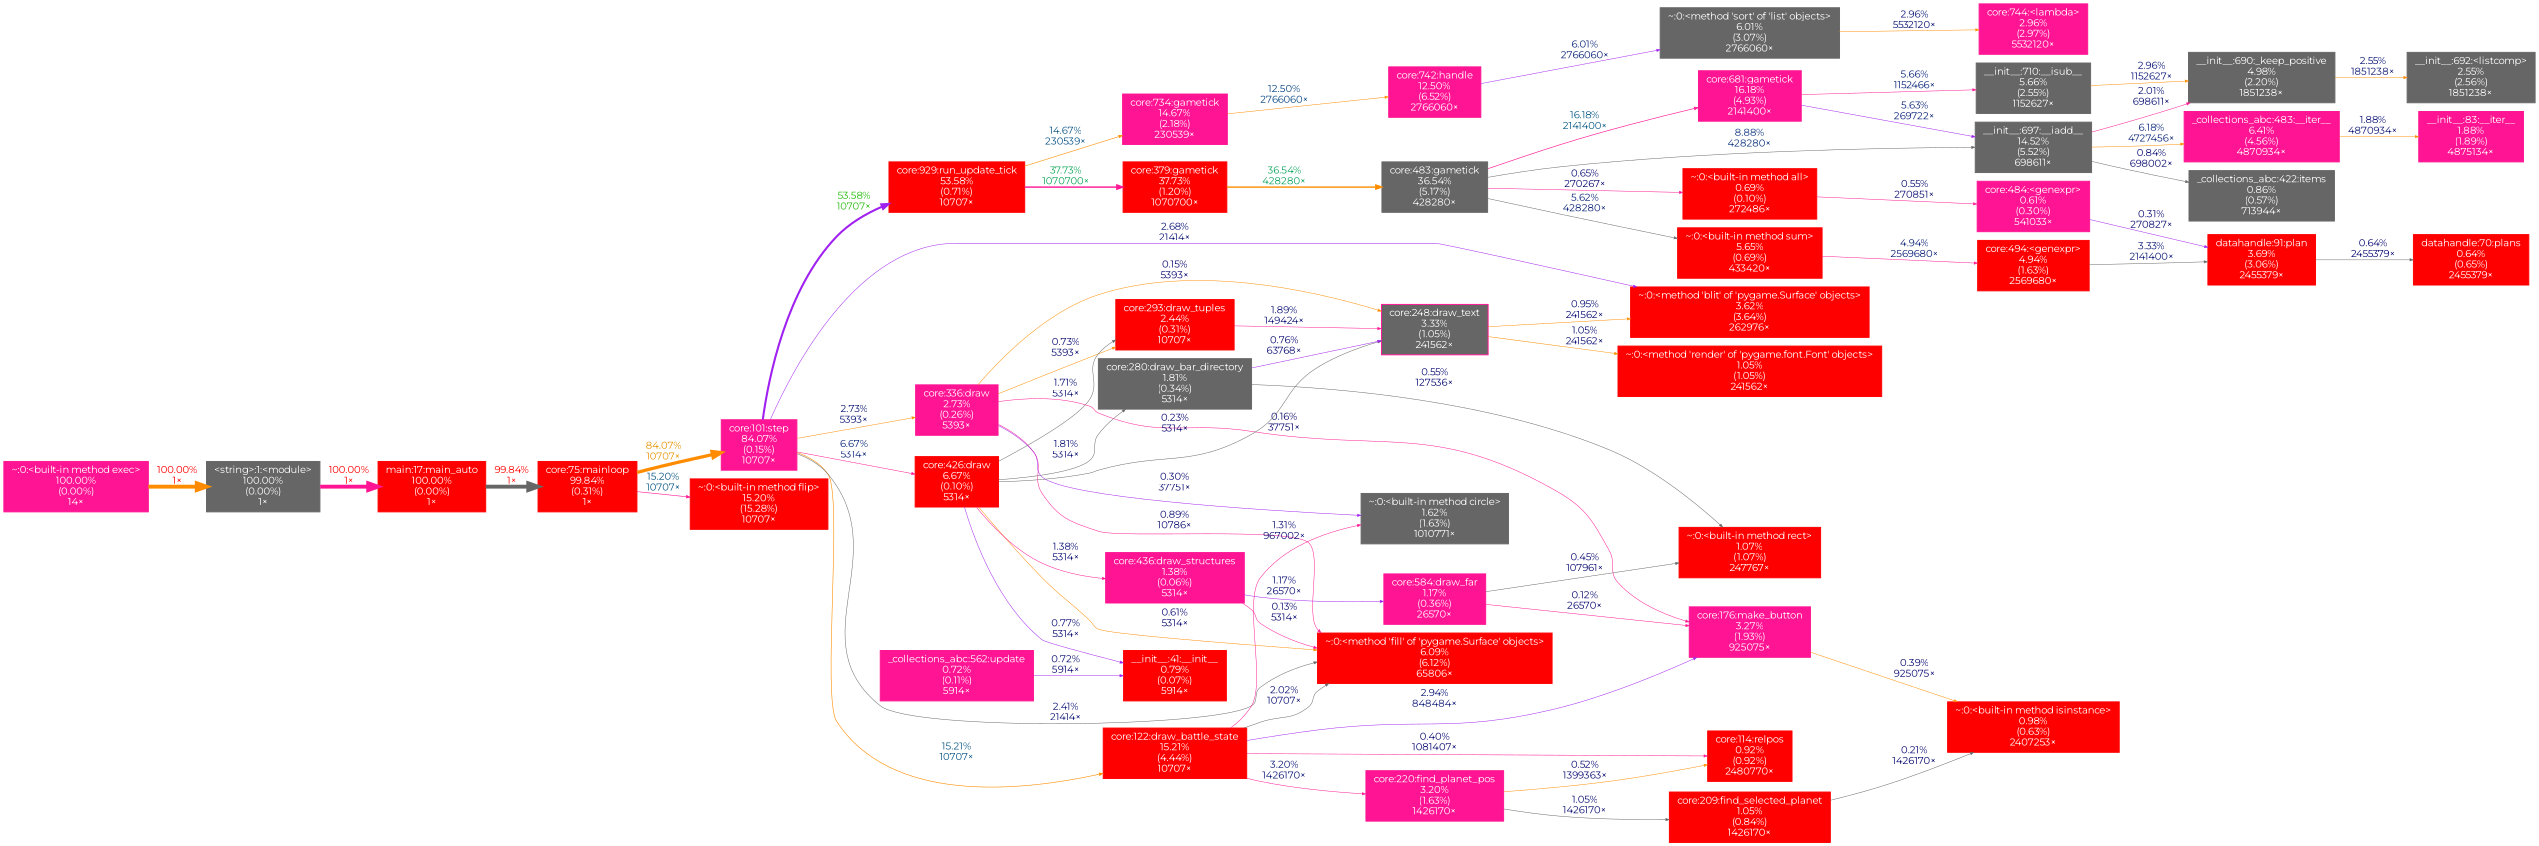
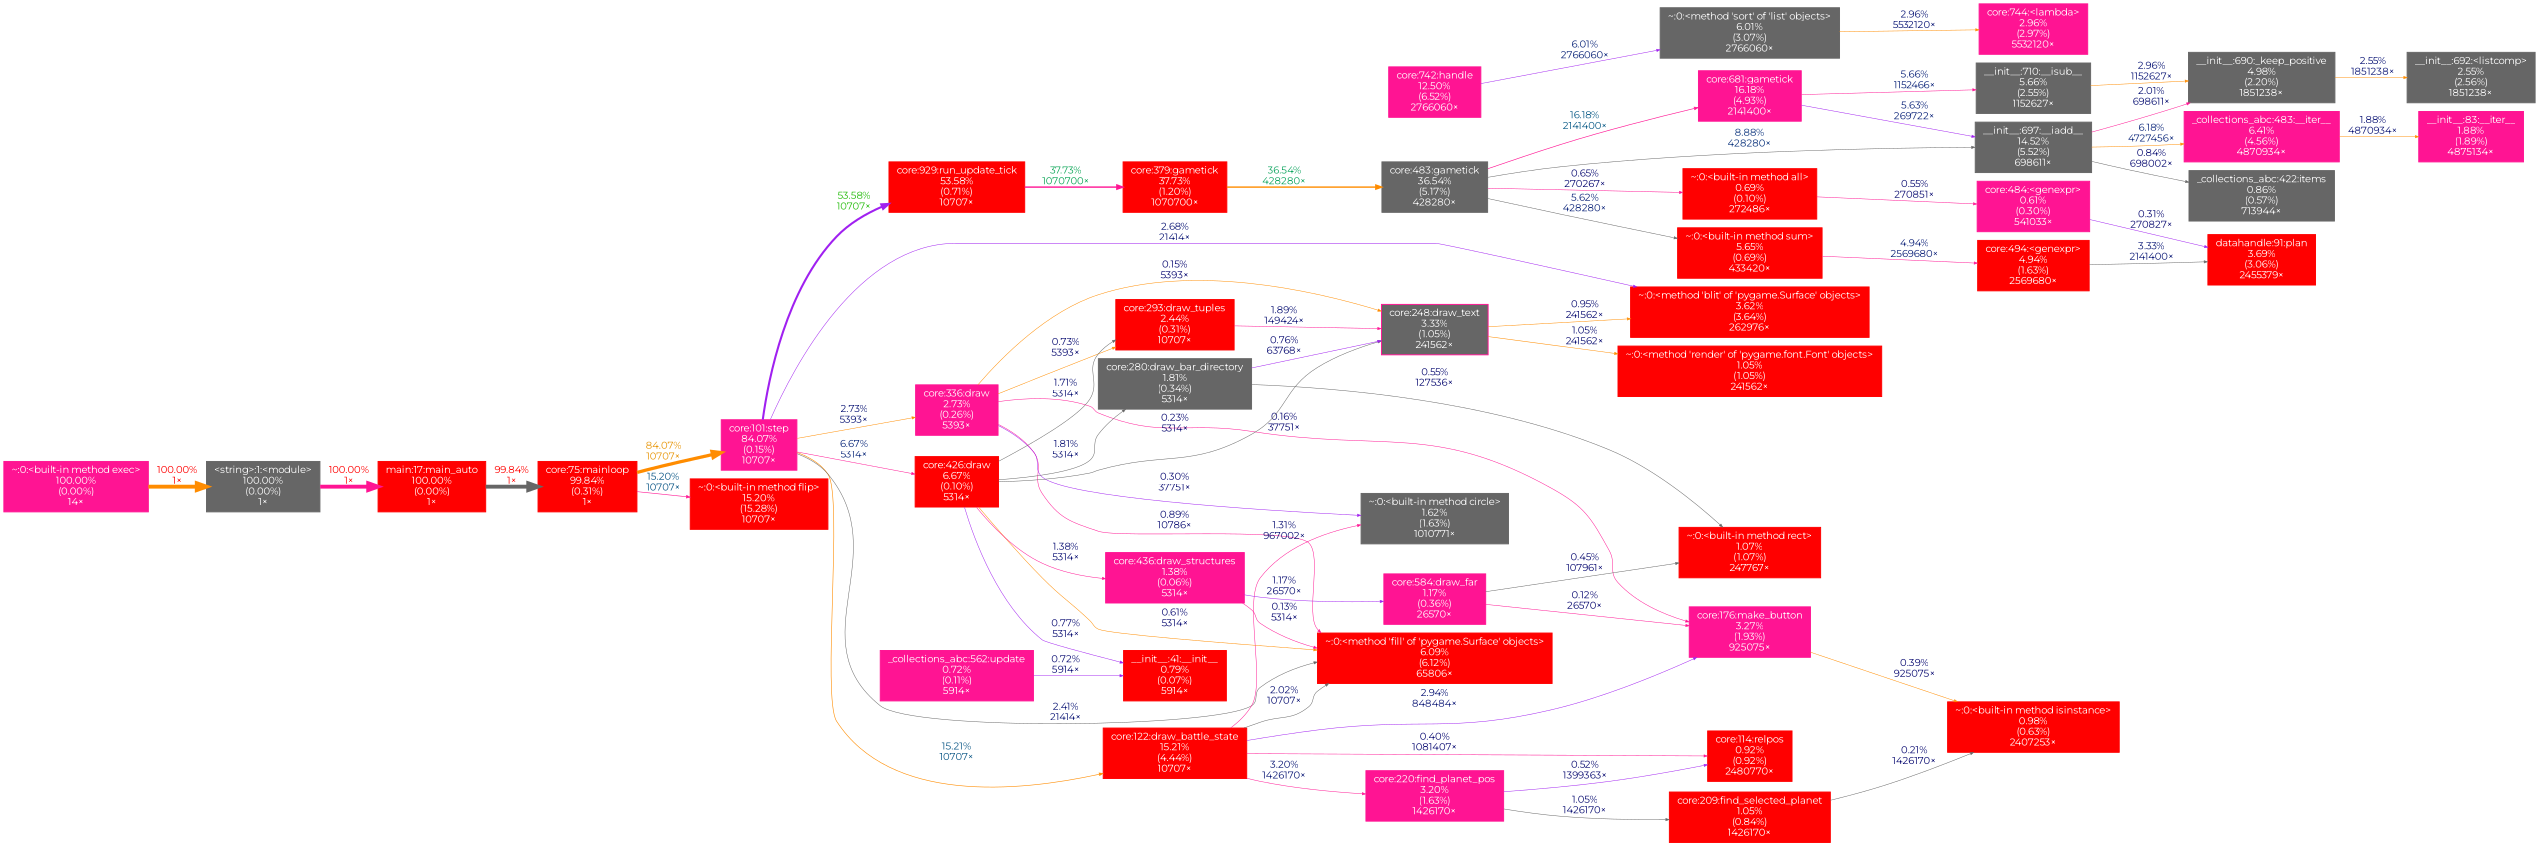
node "core:734:gametick 14.67% (2.18%) 230539×": removed
node "datahandle:70:plans 0.64% (0.65%) 2455379×": removed
edge "core:220:find_planet_pos 3.20% (1.63%) 1426170×" -> "core:114:relpos 0.92% (0.92%) 2480770×": color darkorange -> purple
